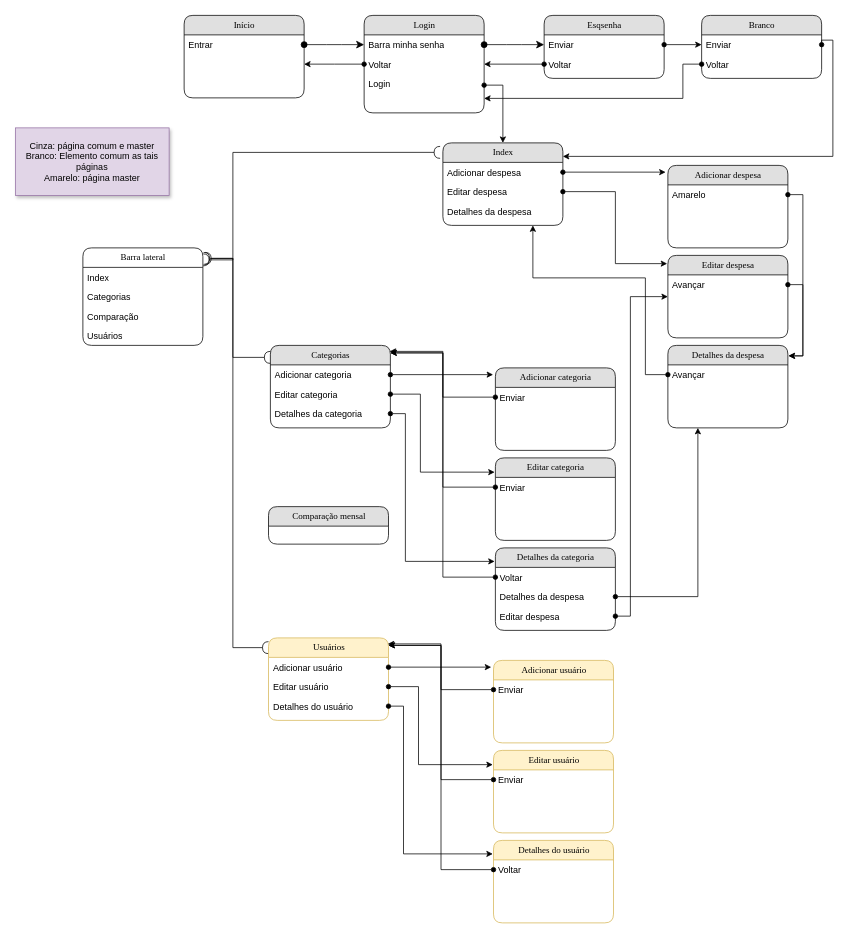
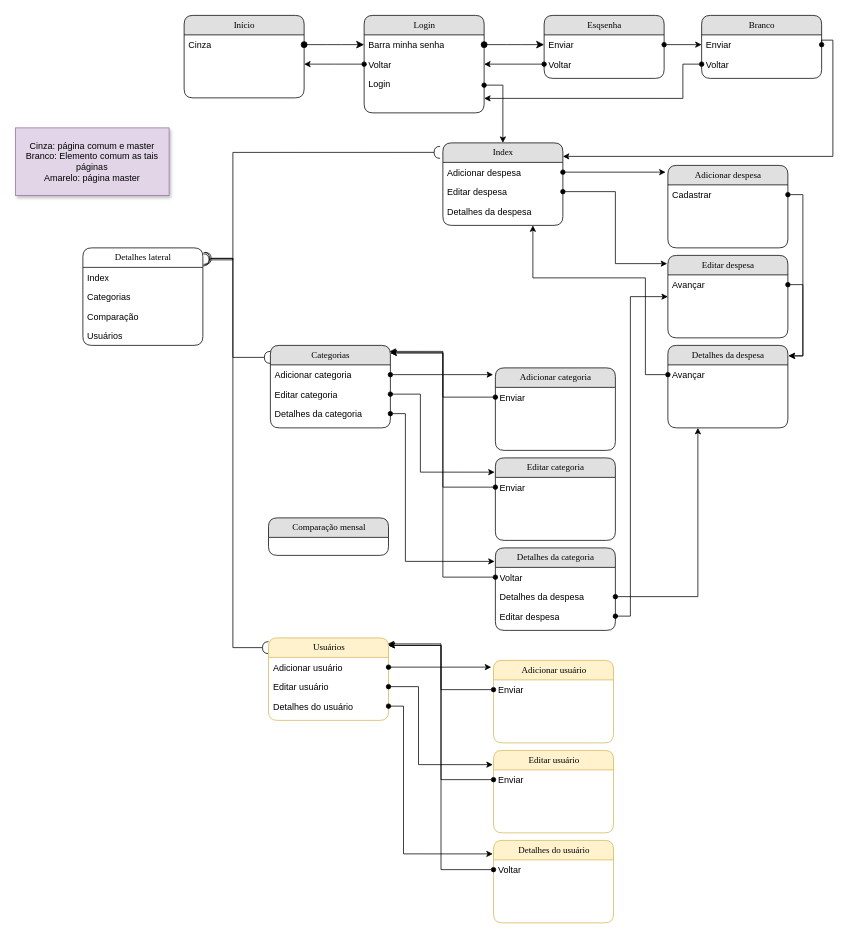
node "Entrar": label "Entrar" -> "Cinza"
node "Amarelo": label "Amarelo" -> "Cadastrar"
node "Barra lateral": label "Barra lateral" -> "Detalhes lateral"
node "Comparação mensal": moved (329, 525) -> (329, 537)
